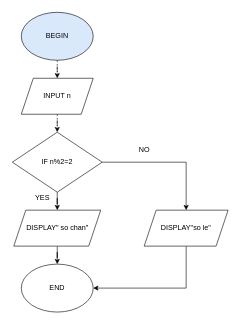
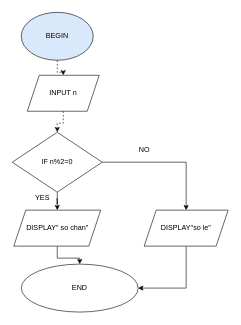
node "INPUT n": moved (57, 96) -> (63, 93)
node "IF n%2=2": label "IF n%2=2" -> "IF n%2=0"
node "END": size 72x48 -> 117x48
